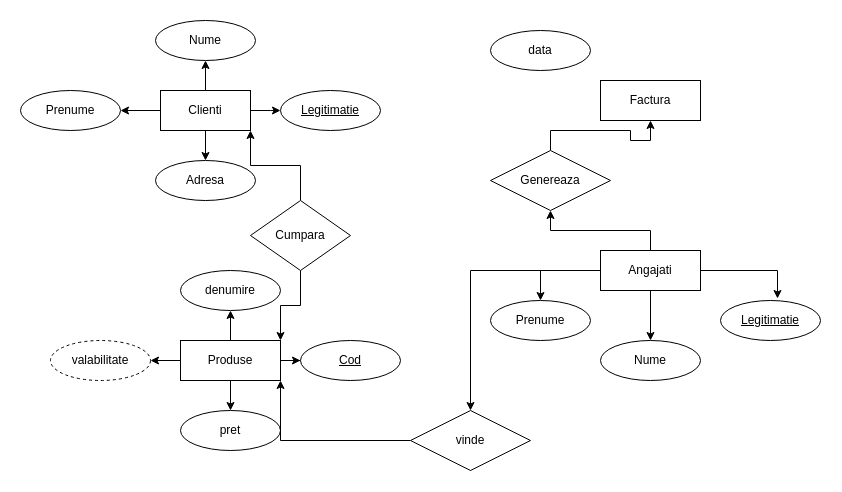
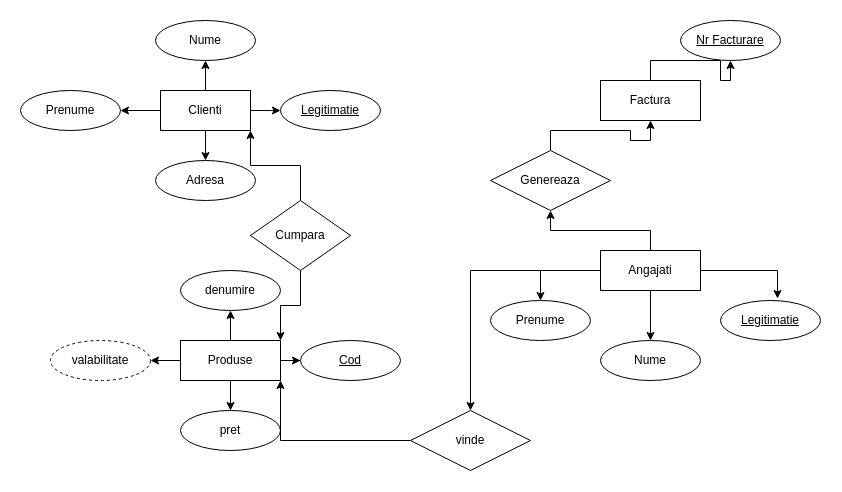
node "Nr Facturare": added
node "data": removed
edge "Factura" -> "Nr Facturare": added
